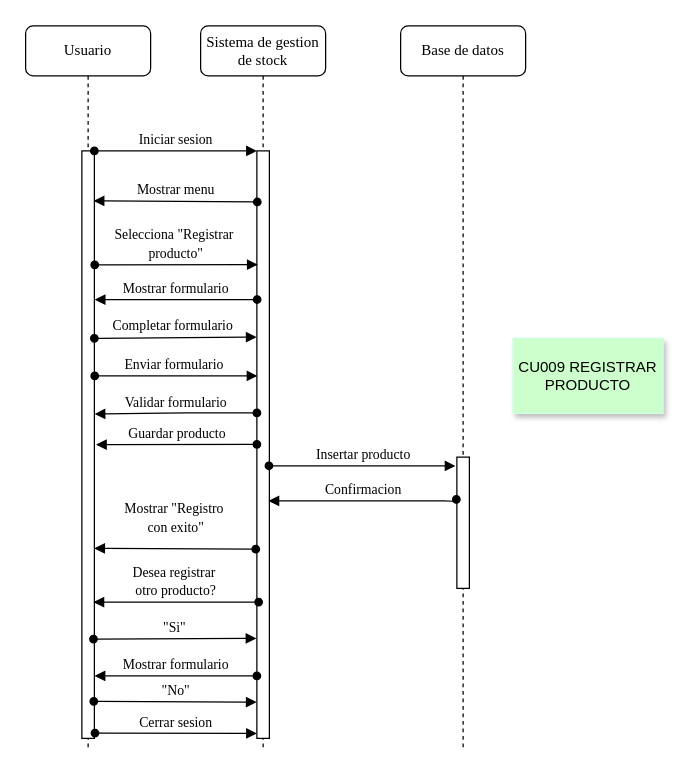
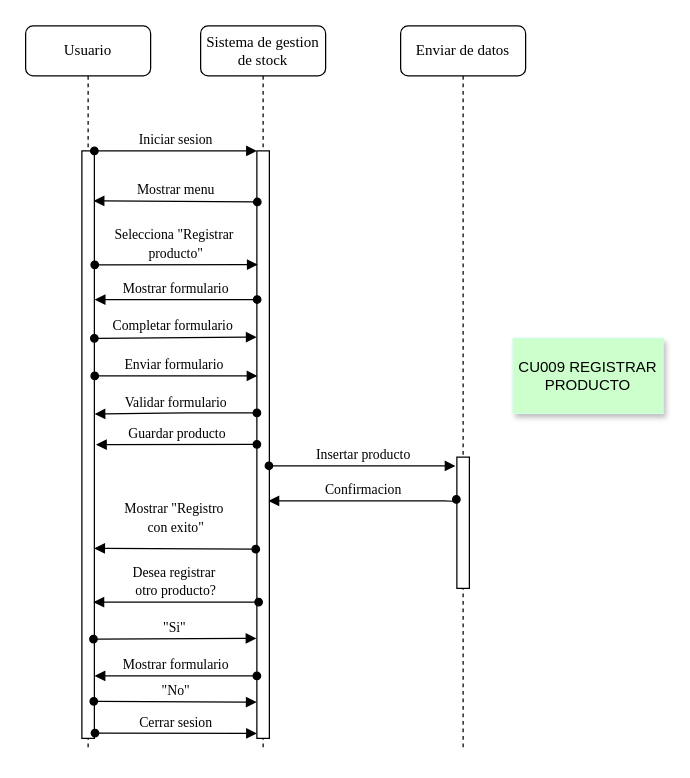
node "Base de datos": label "Base de datos" -> "Enviar de datos"
